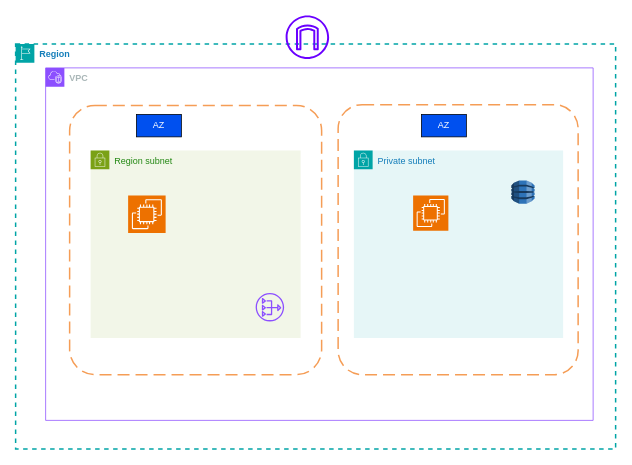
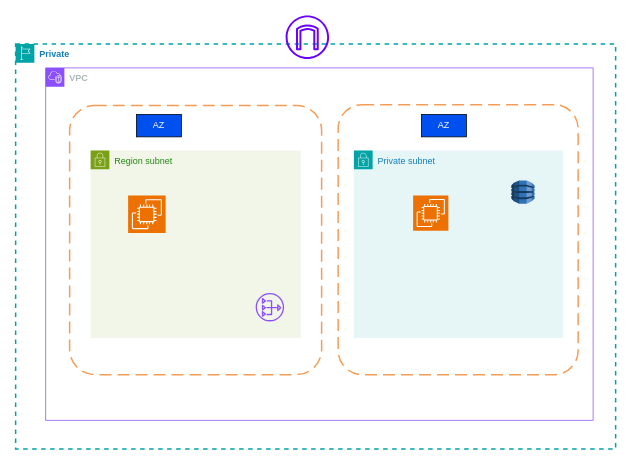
node "Region": label "Region" -> "Private"
